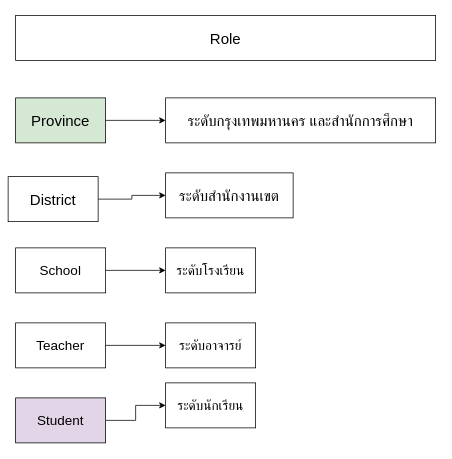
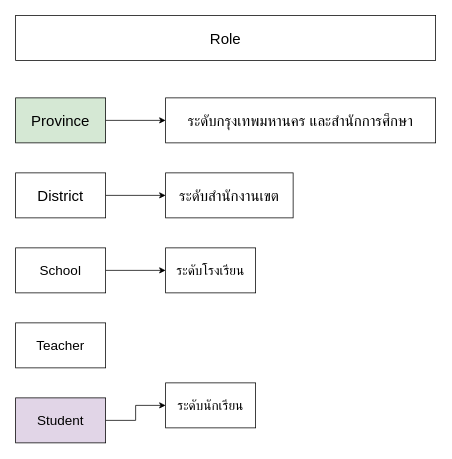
node "District": moved (53, 199) -> (60, 195)
edge "Teacher" -> "ระดับอาจารย์": removed
node "ระดับอาจารย์": removed
